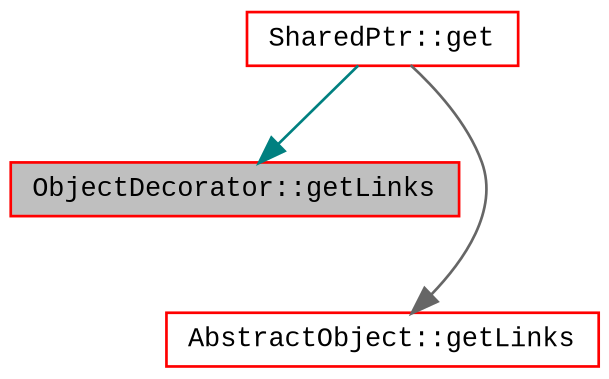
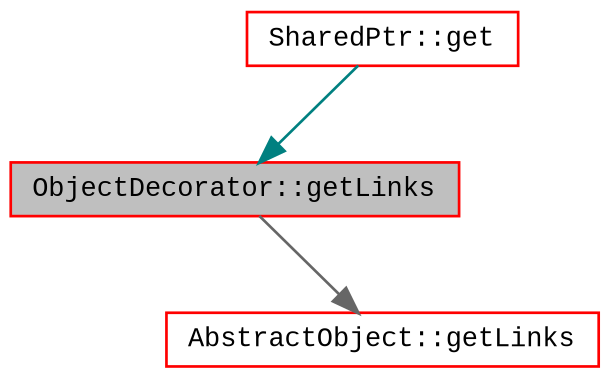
edge "SharedPtr::get" -> "AbstractObject::getLinks": now "ObjectDecorator::getLinks" -> "AbstractObject::getLinks"
